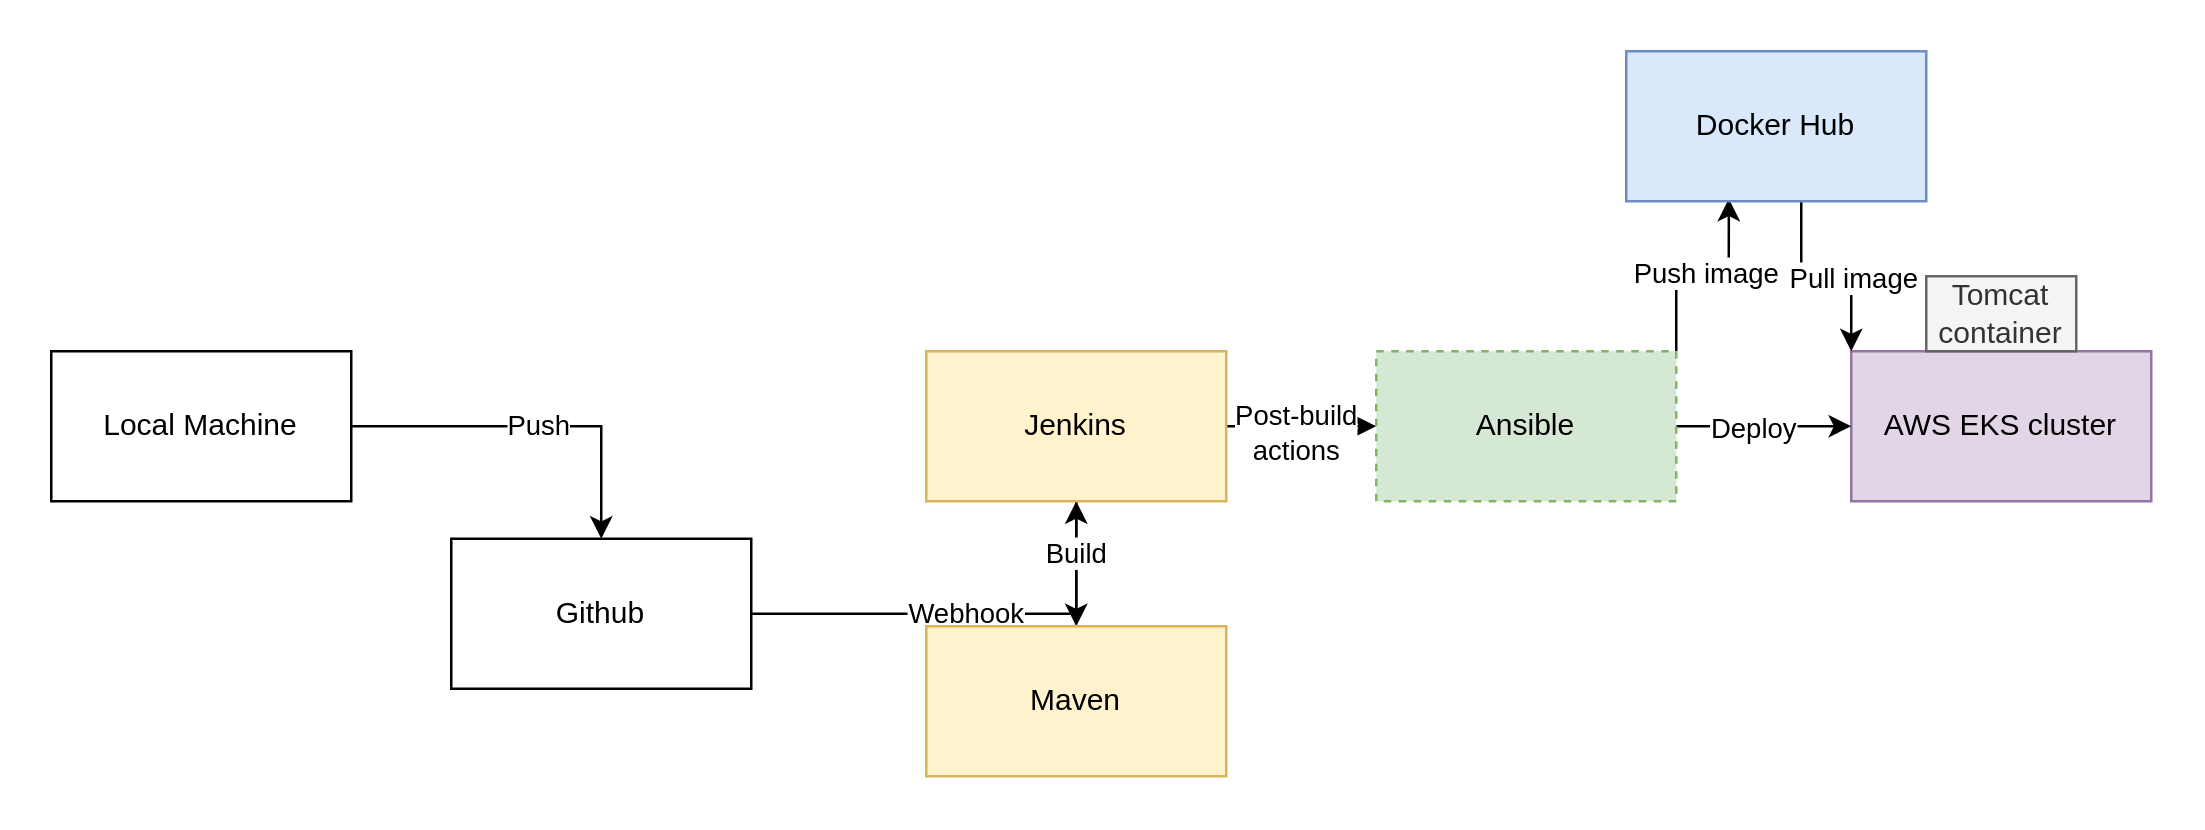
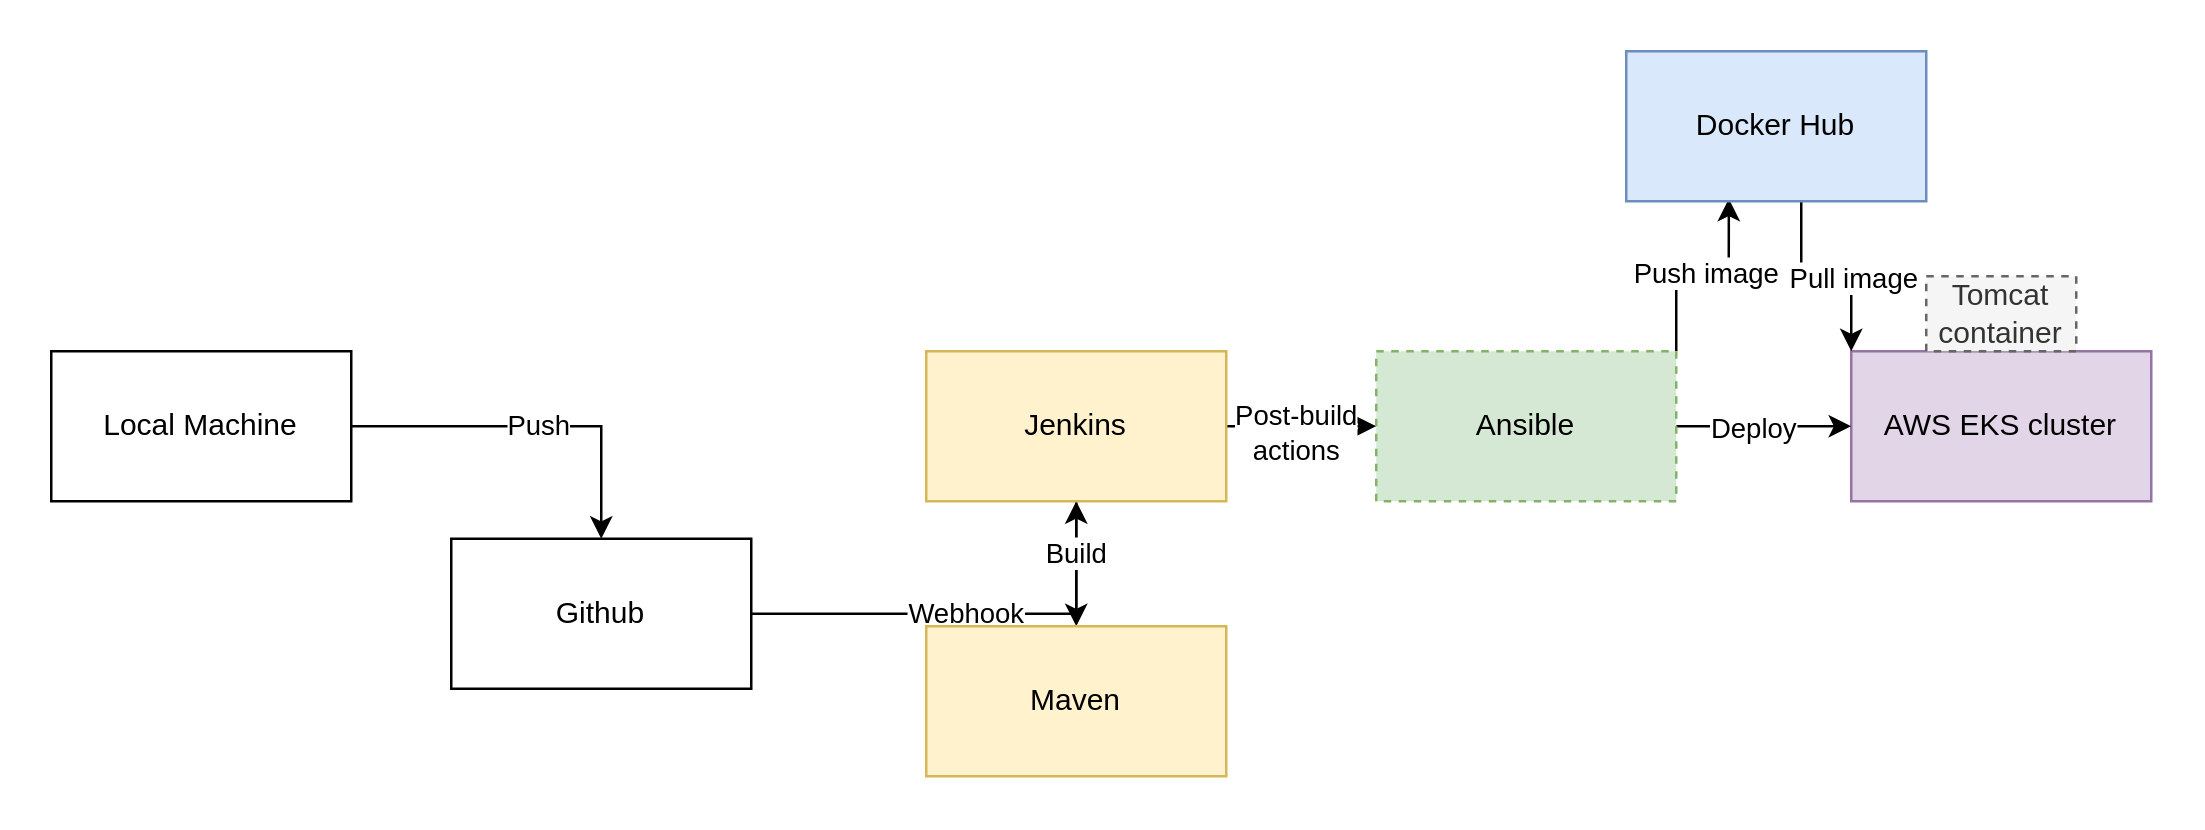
node "Tomcat container": style solid -> dashed
